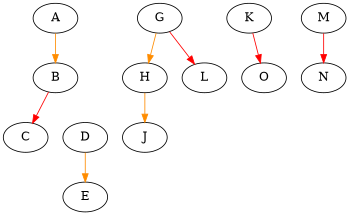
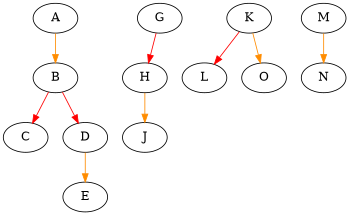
edge "G" -> "H": color darkorange -> red
edge "K" -> "O": color red -> darkorange
edge "M" -> "N": color red -> darkorange
edge "G" -> "L": now "K" -> "L"
edge "B" -> "D": added
